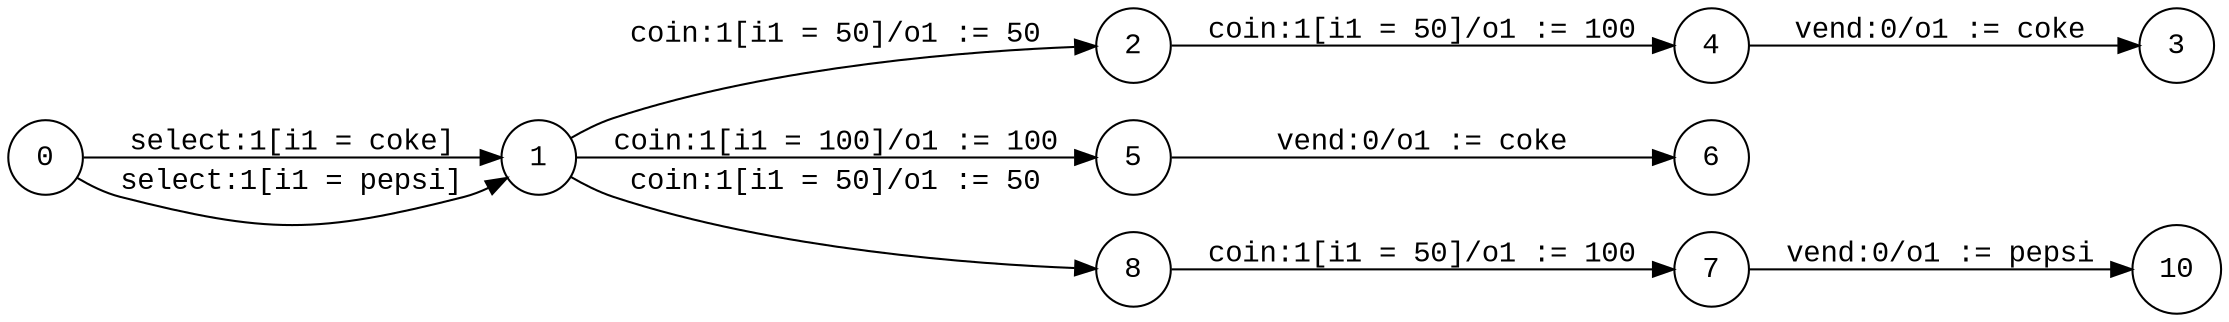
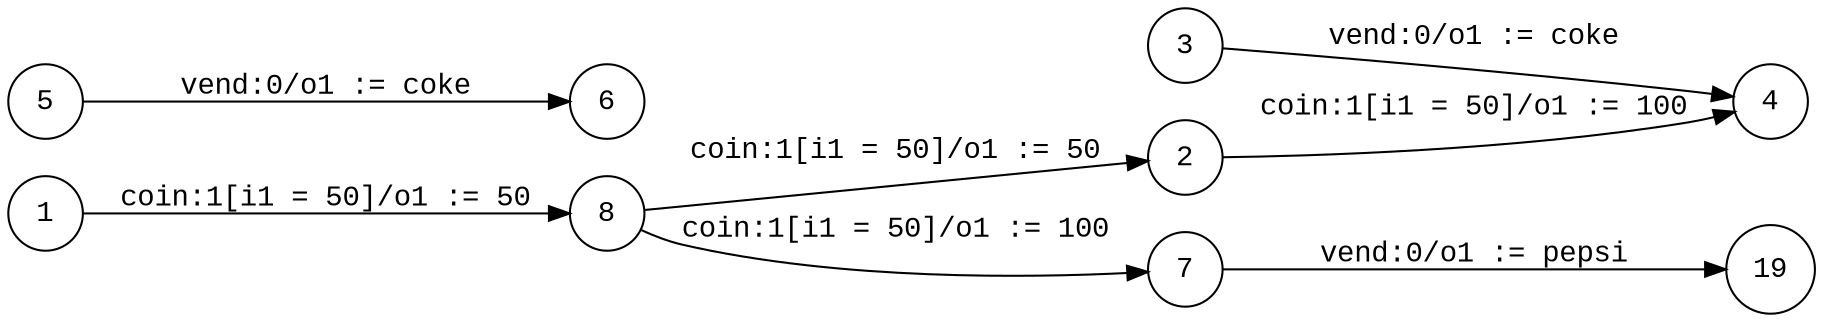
edge "4" -> "3": reversed
edge "1" -> "2": now "8" -> "2"
node "0": removed
edge "1" -> "5": removed, label "coin:1[i1 = 100]/o1 := 100"
node "10": label "10" -> "19"
